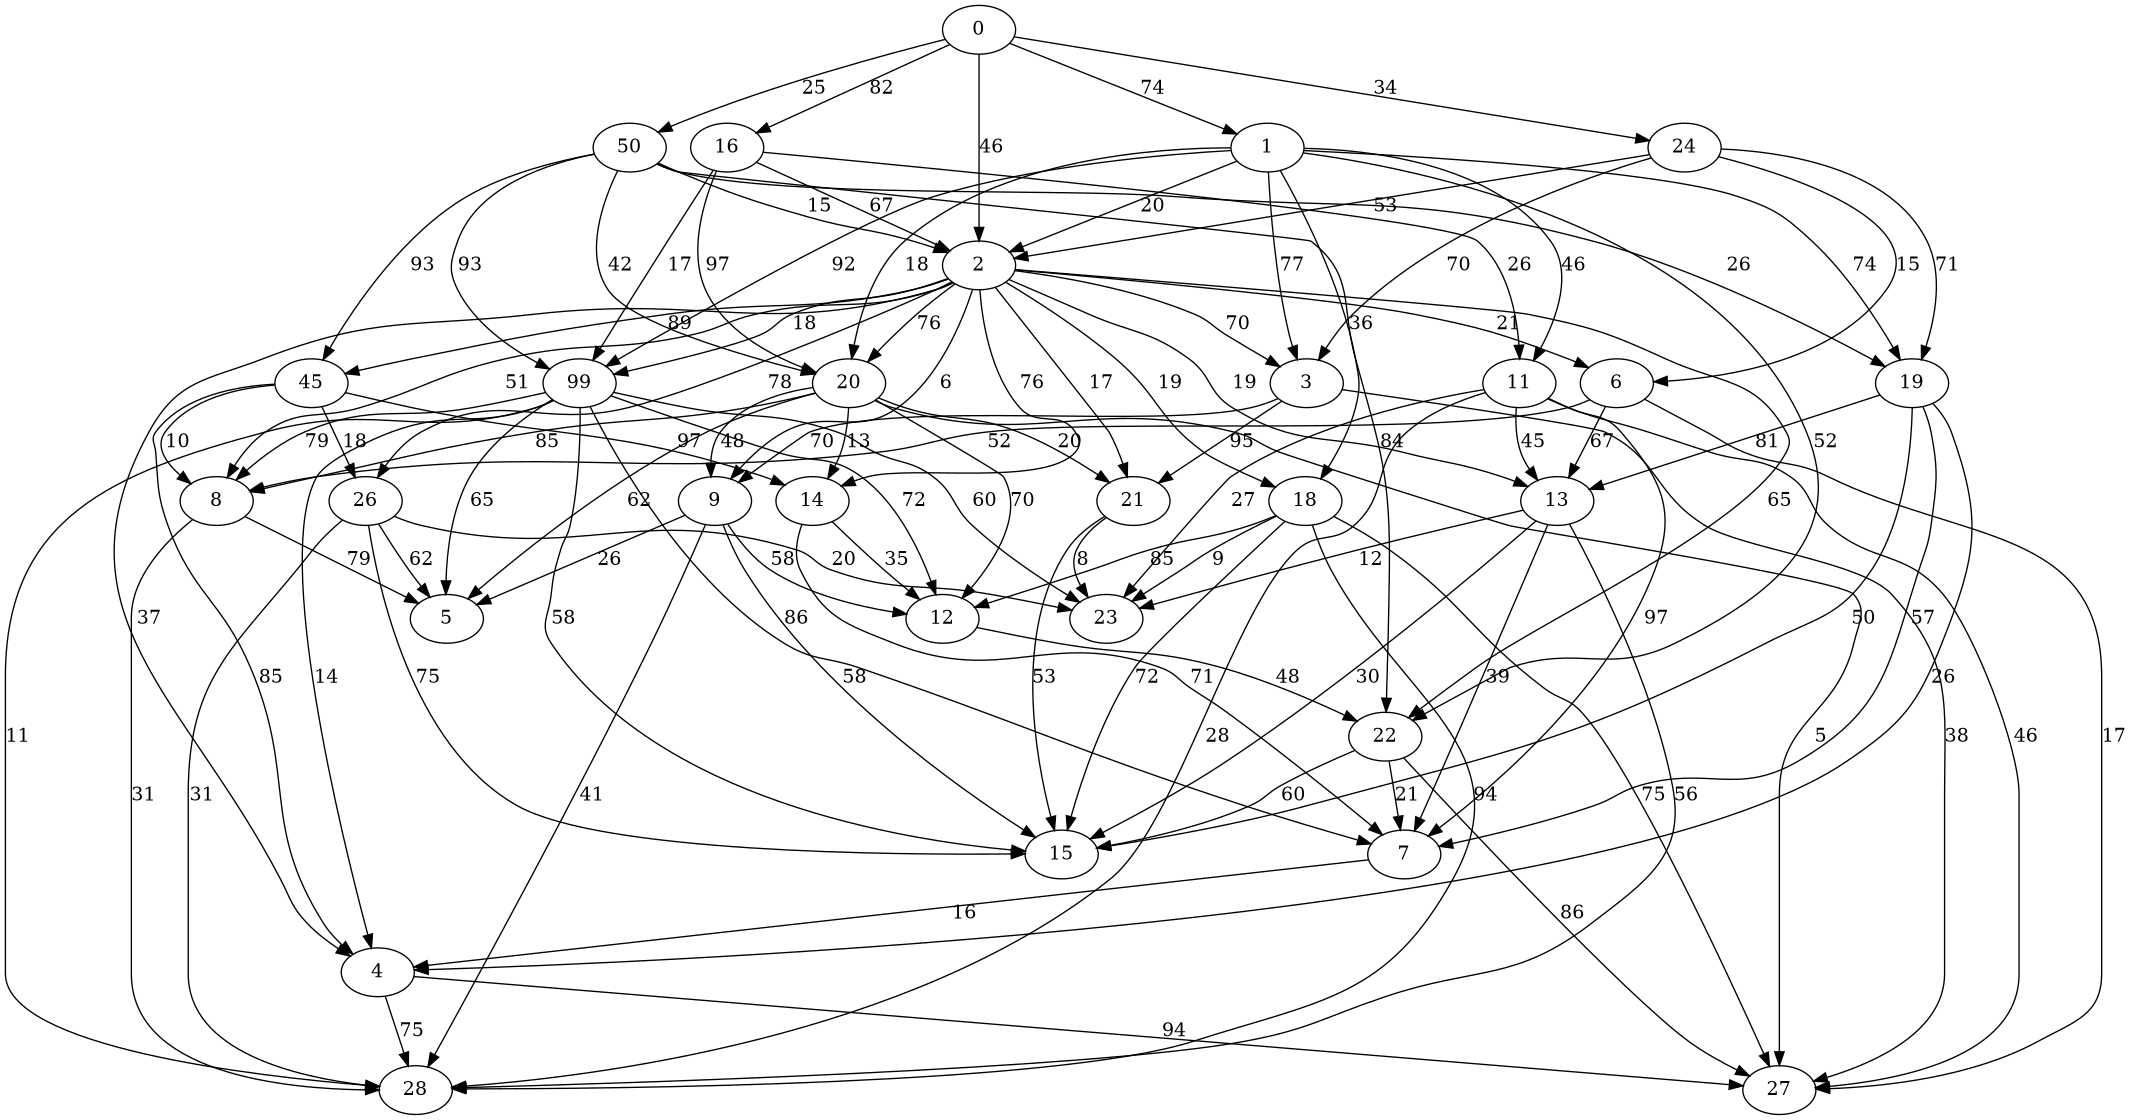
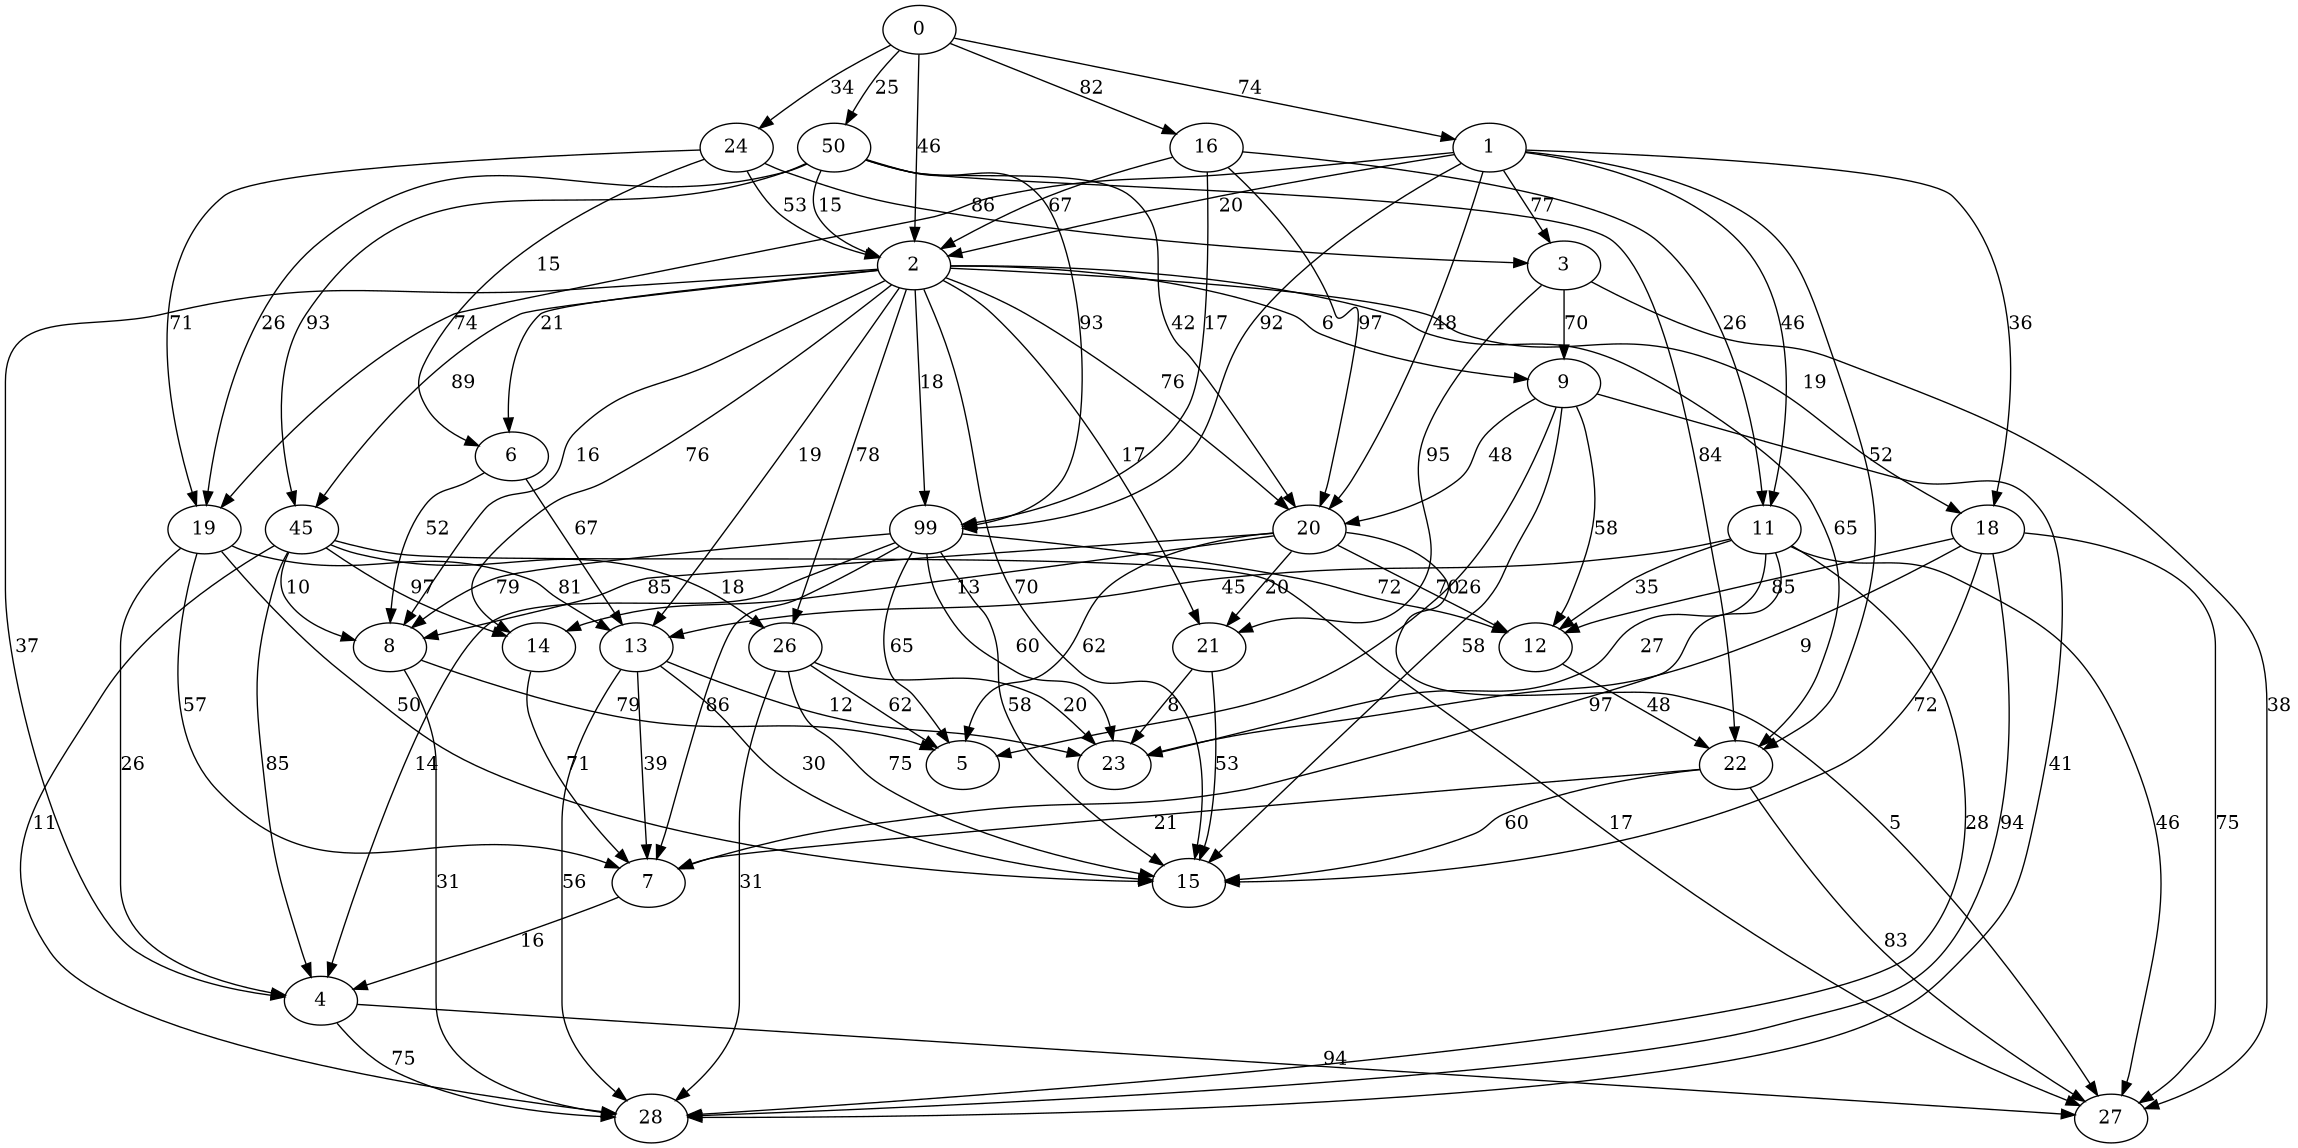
edge "1" -> "20": label "18" -> "48"
edge "24" -> "3": label "70" -> "86"
edge "2" -> "3": now "2" -> "15"
edge "2" -> "8": label "51" -> "16"
edge "20" -> "9": reversed
edge "14" -> "12": now "11" -> "12"
edge "99" -> "28": now "45" -> "28"
edge "6" -> "27": now "45" -> "27"
edge "22" -> "27": label "86" -> "83"
